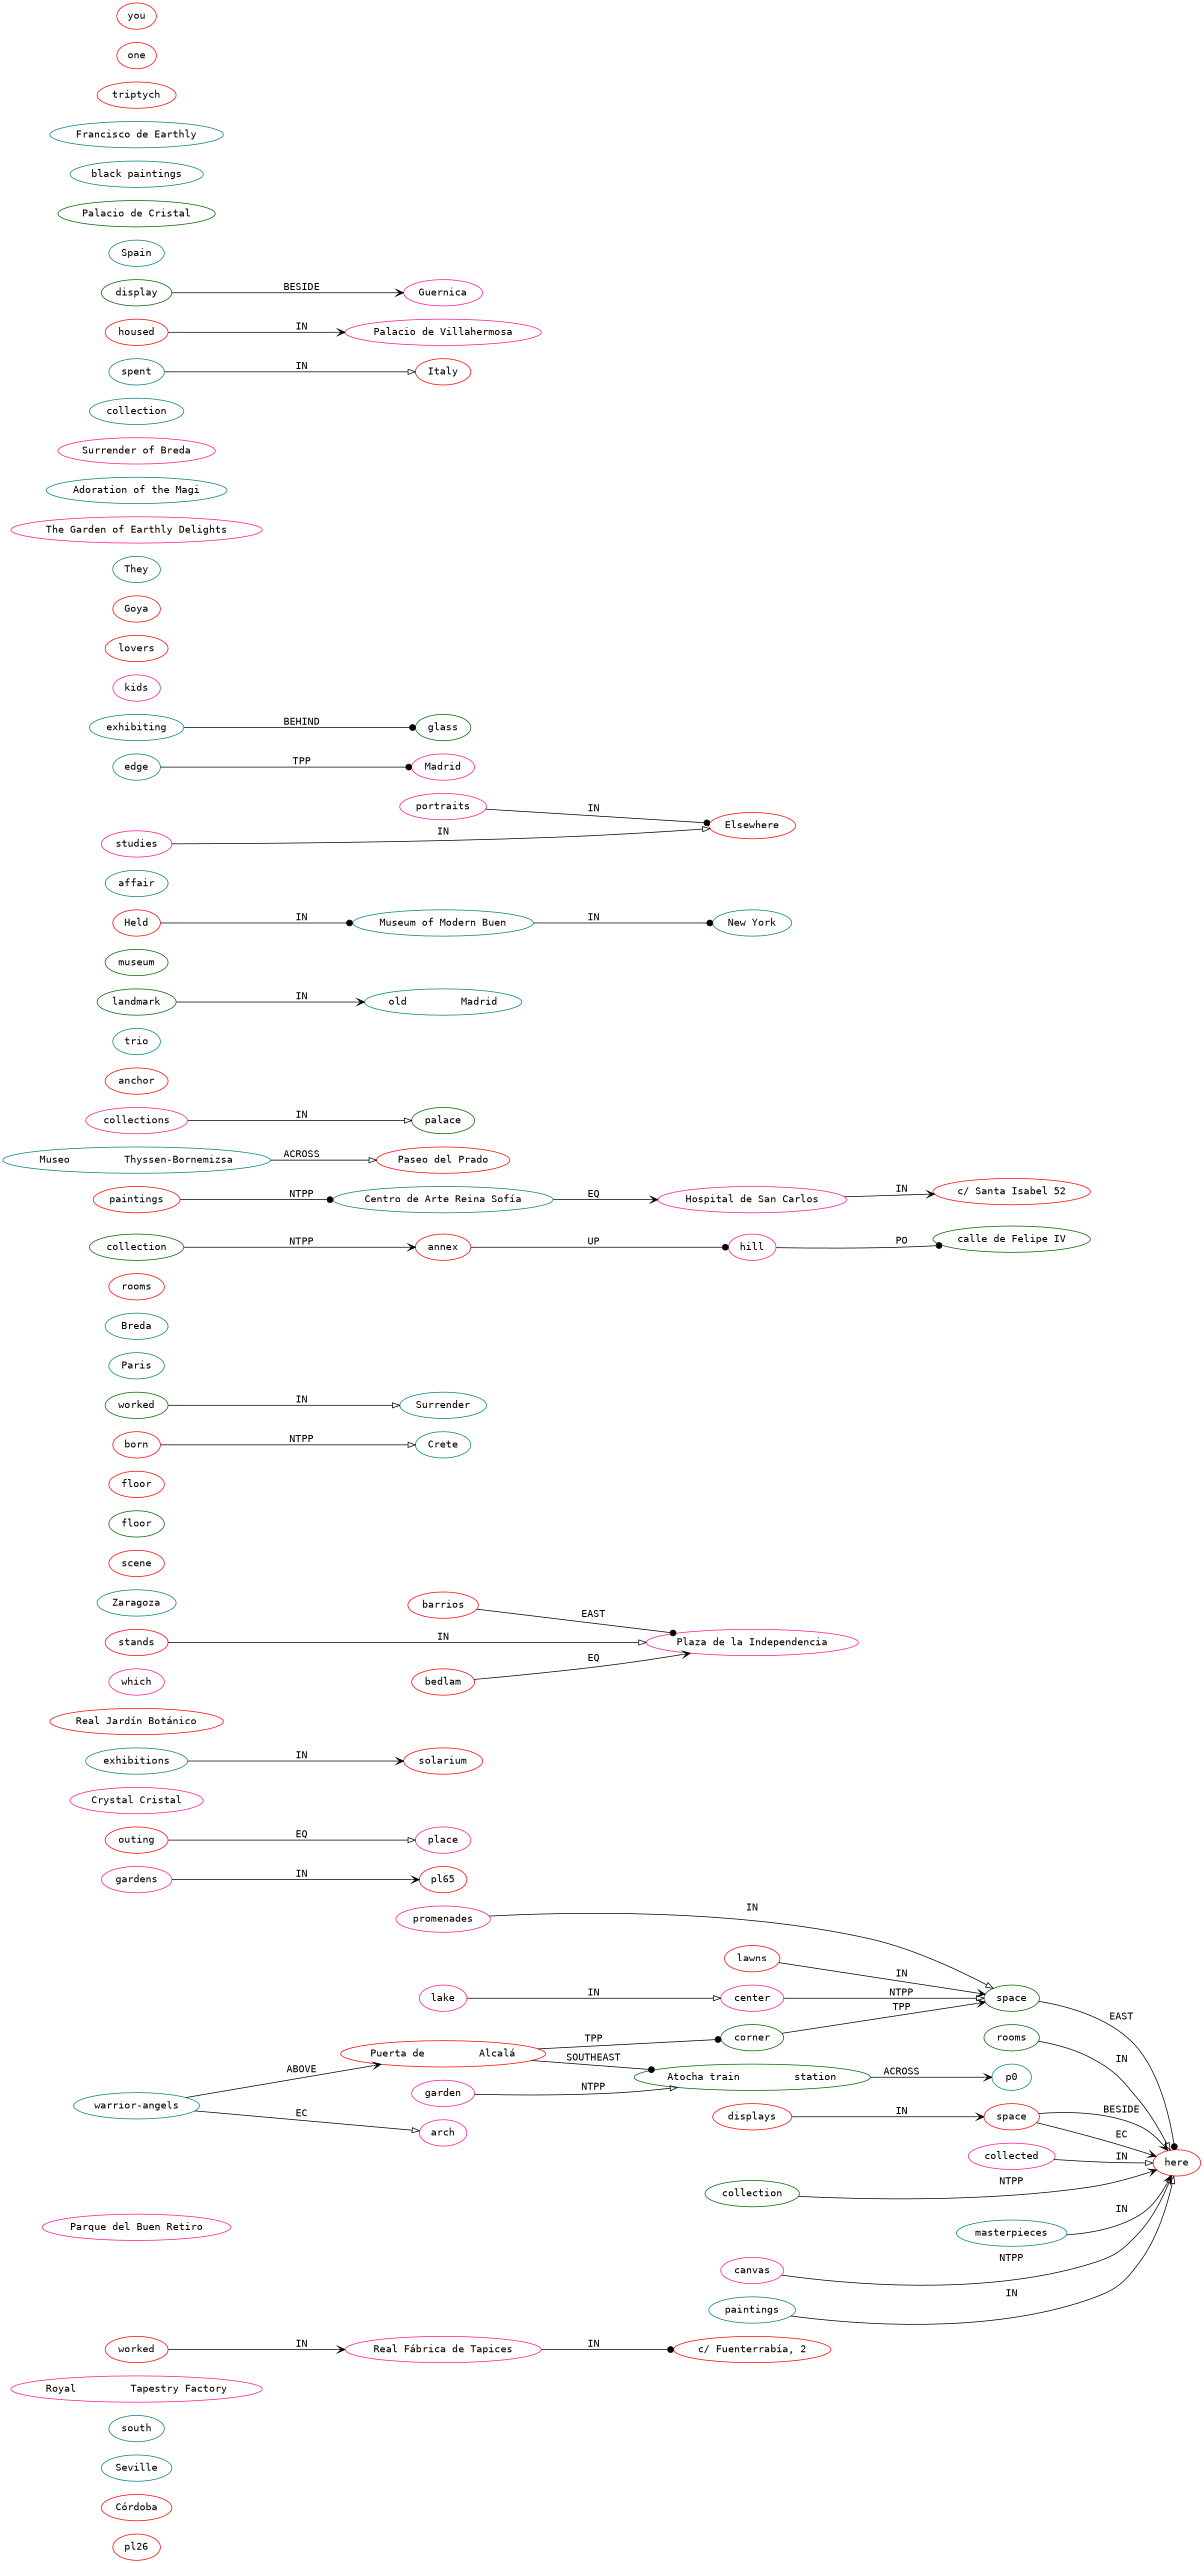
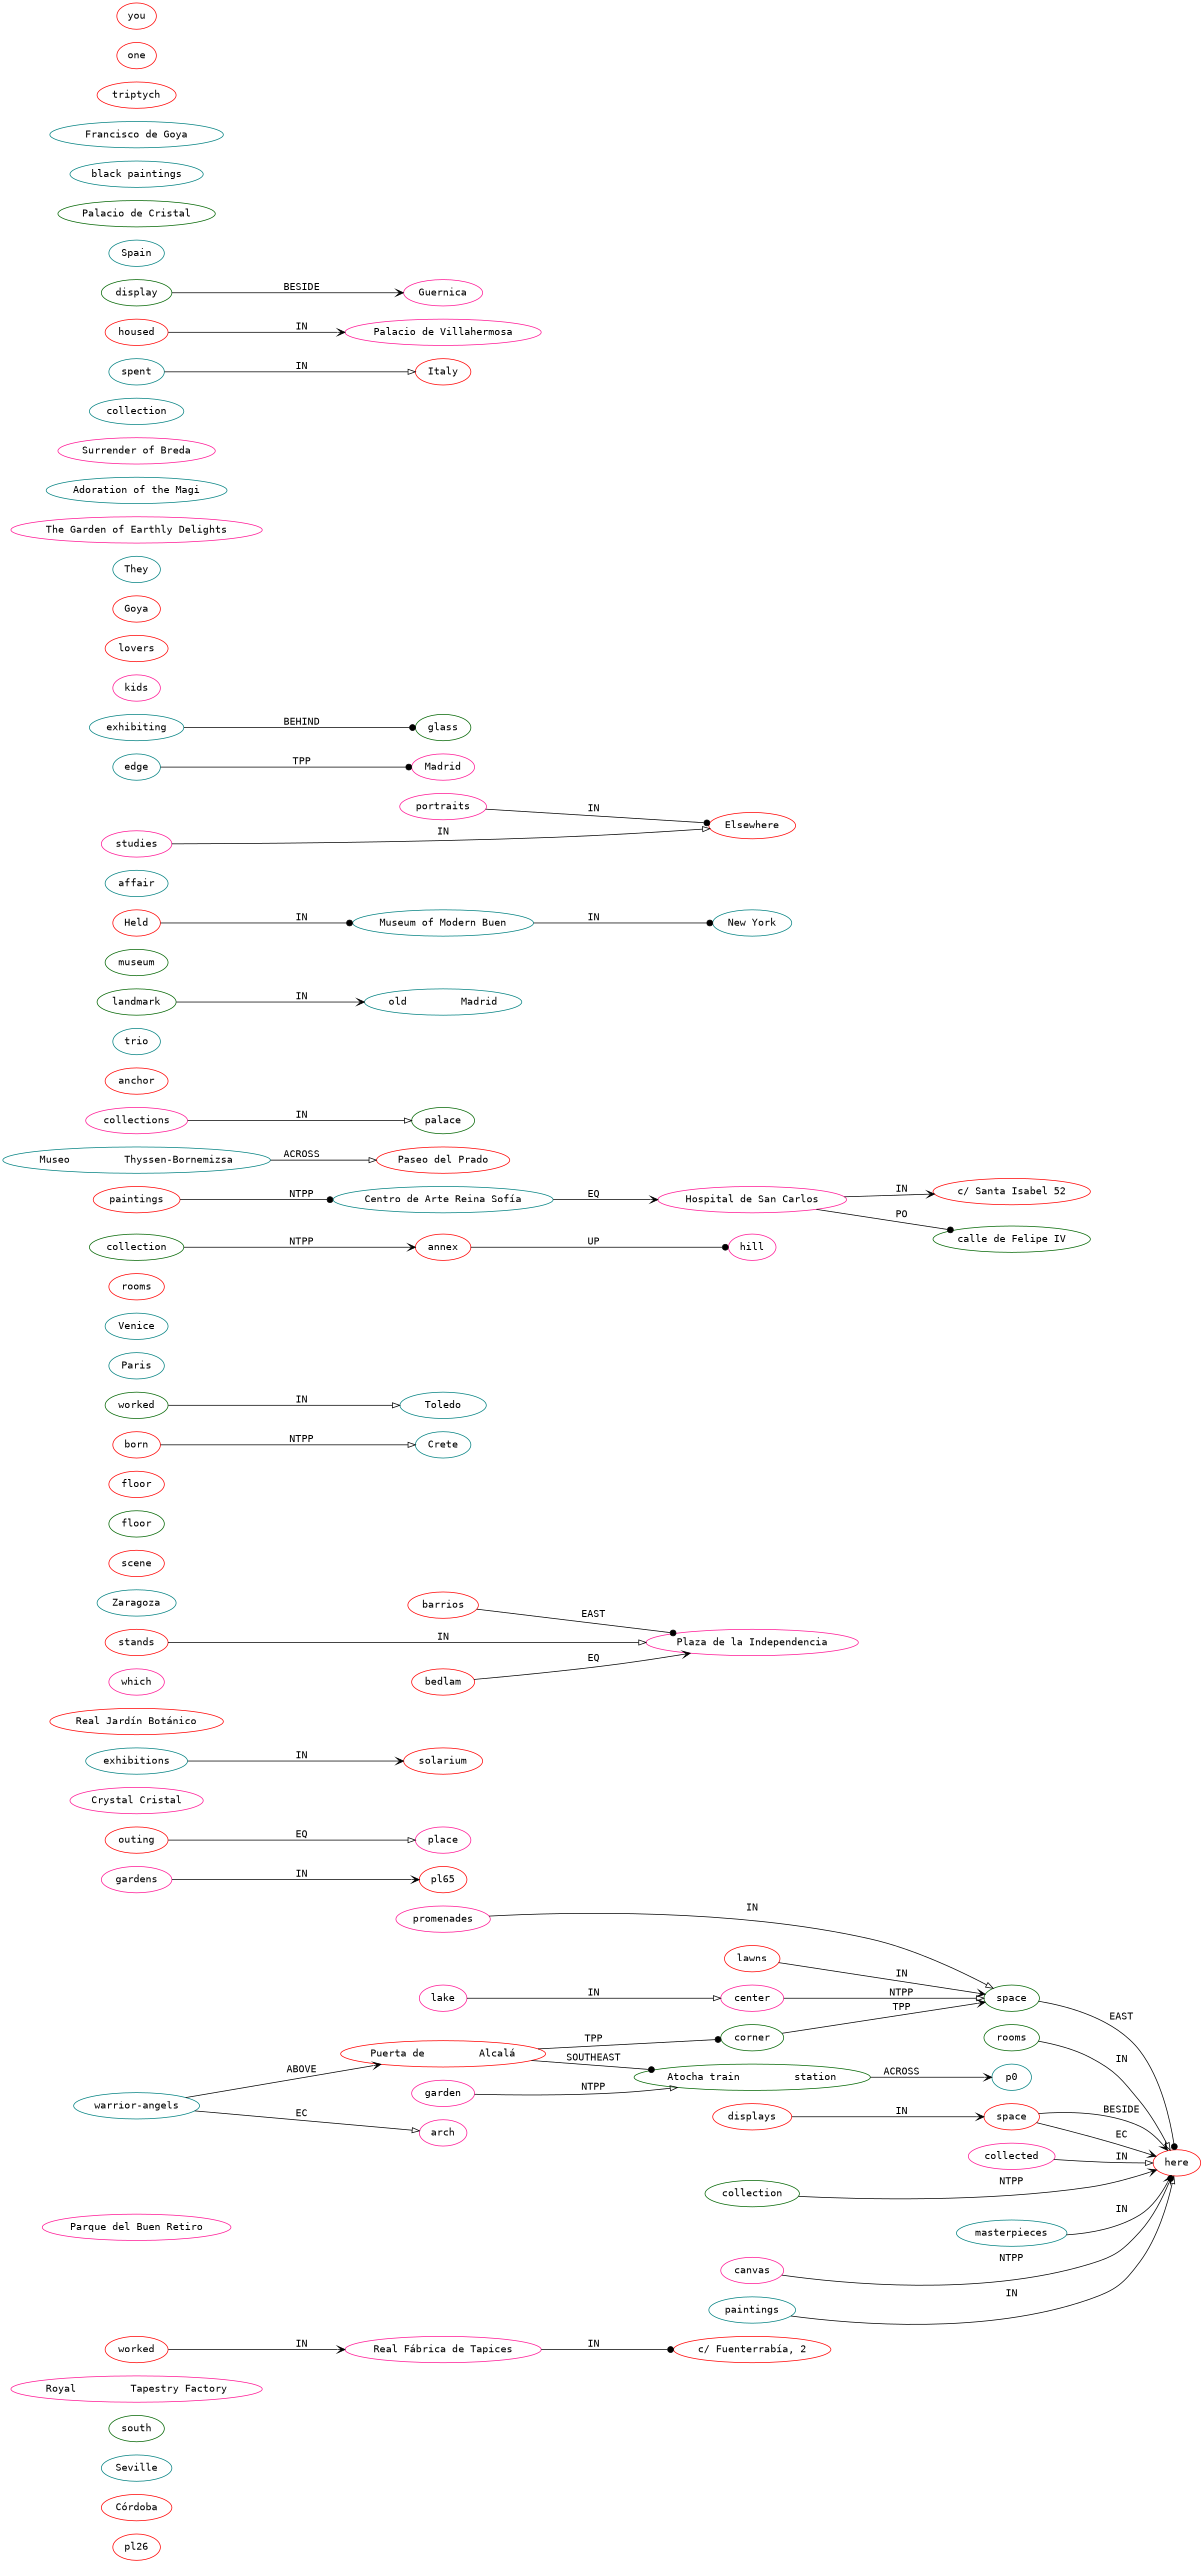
node "Francisco de Earthly": label "Francisco de Earthly" -> "Francisco de Goya"
edge "hill" -> "calle de Felipe IV": now "Hospital de San Carlos" -> "calle de Felipe IV"
node "Breda": label "Breda" -> "Venice"
node "Surrender": label "Surrender" -> "Toledo"
edge "canvas" -> "here": arrowhead onormal -> dot
node "south": color teal -> darkgreen
